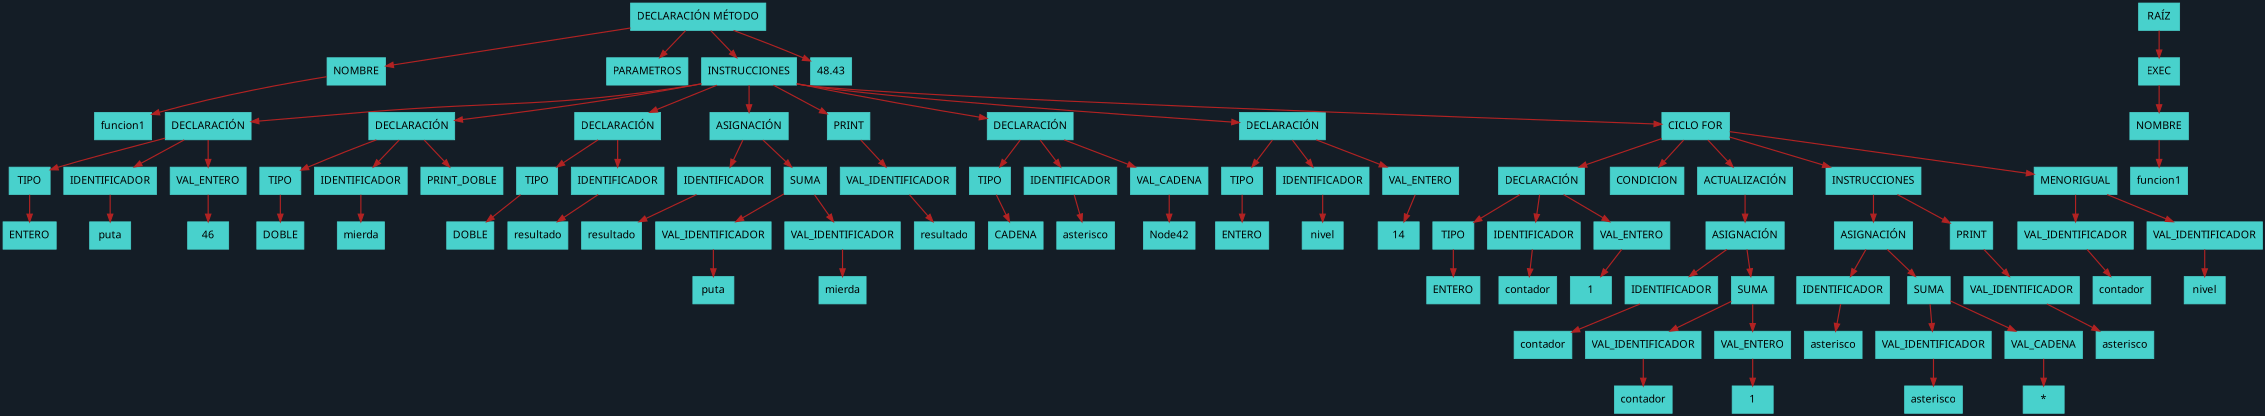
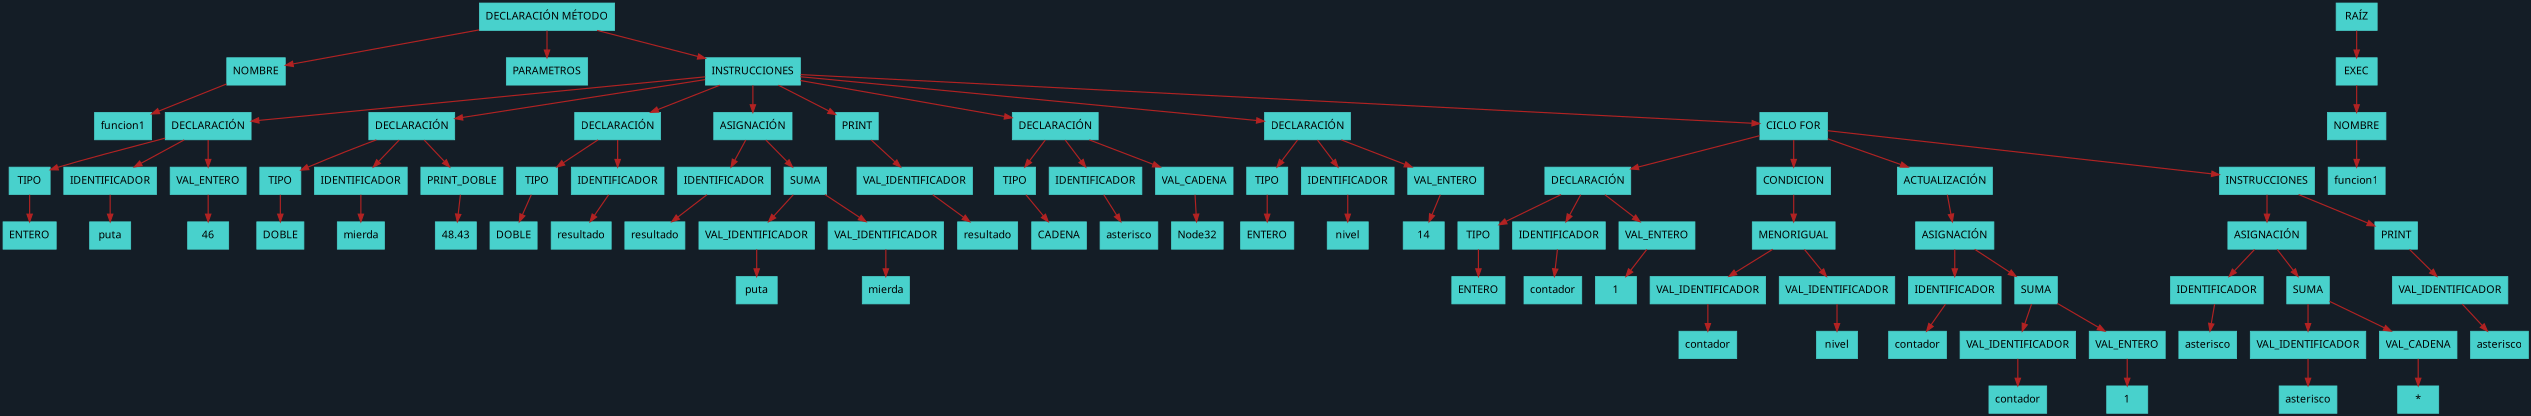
edge "DECLARACIÓN MÉTODO" -> "48.43": now "PRINT_DOBLE" -> "48.43"
edge "CICLO FOR" -> "MENORIGUAL": now "CONDICION" -> "MENORIGUAL"
node "Node42": label "Node42" -> "Node32"
